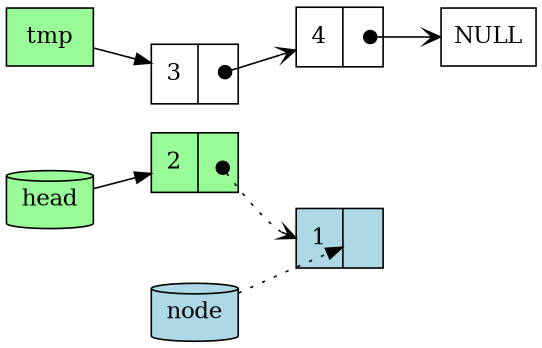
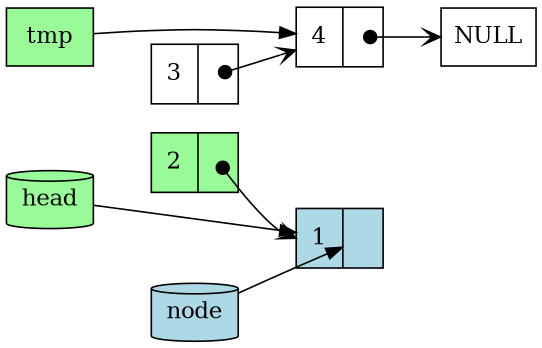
edge "tmp" -> "3": now "tmp" -> "4"
edge "head" -> "2": now "head" -> "1"
edge "2" -- "1": style dotted -> solid
edge "node" -> "1": style dotted -> solid
